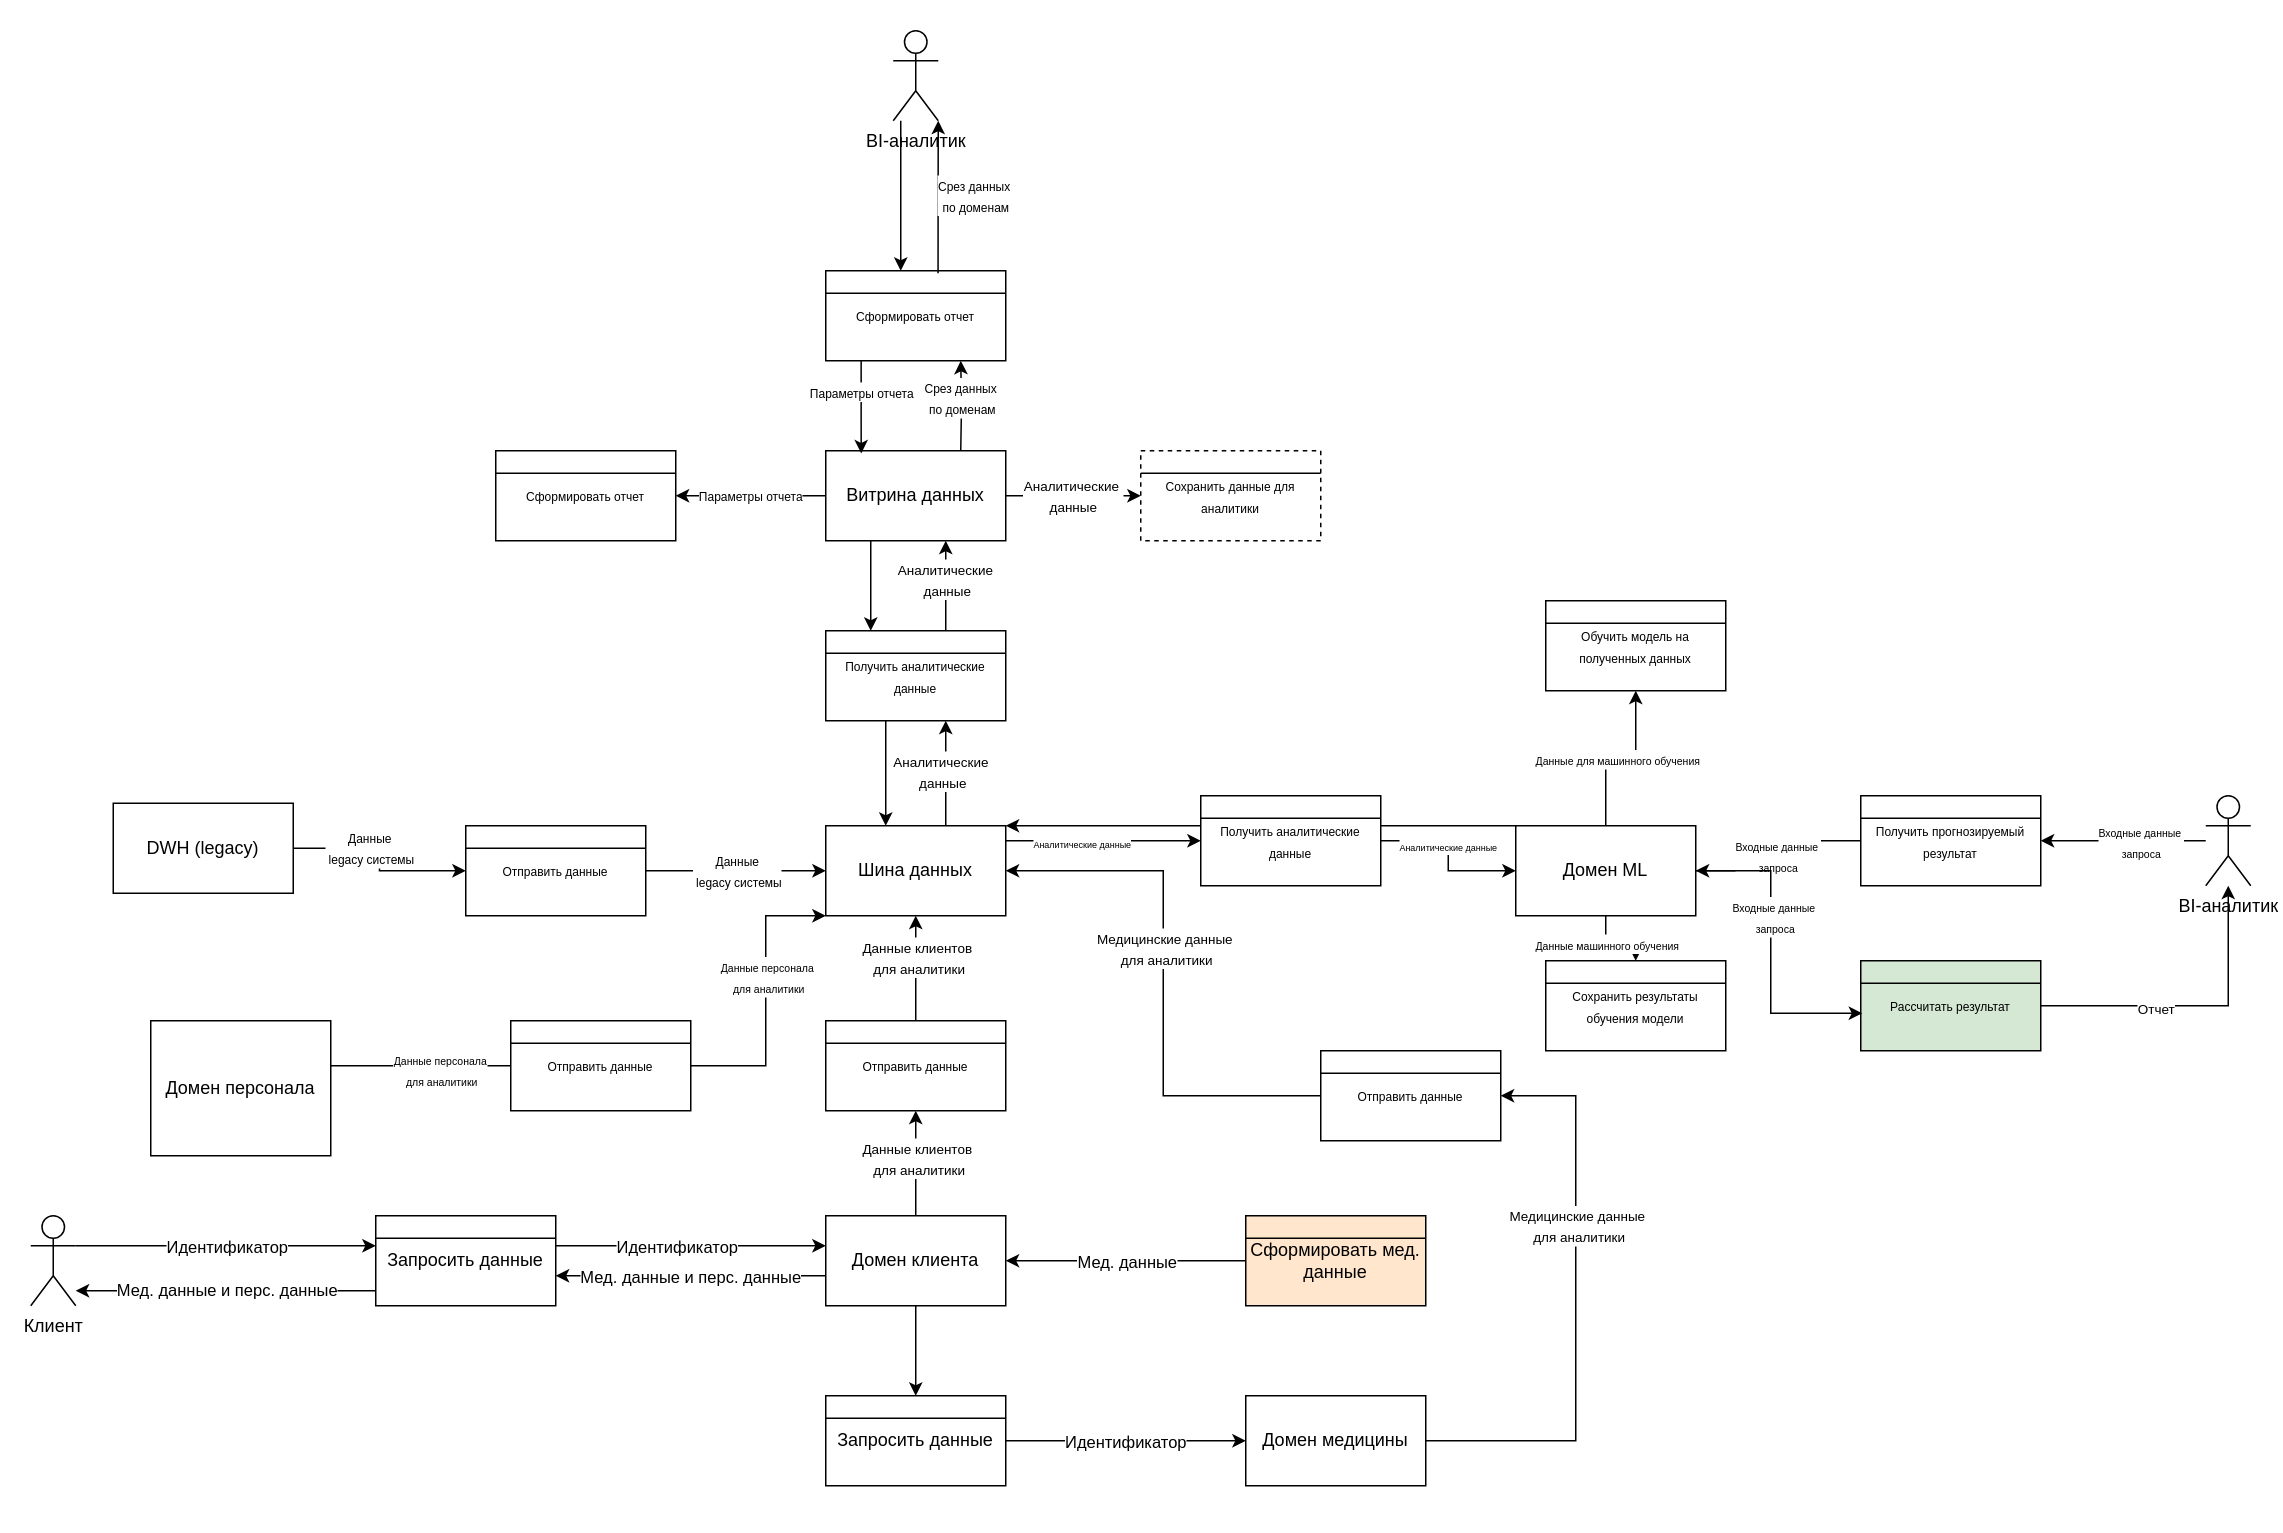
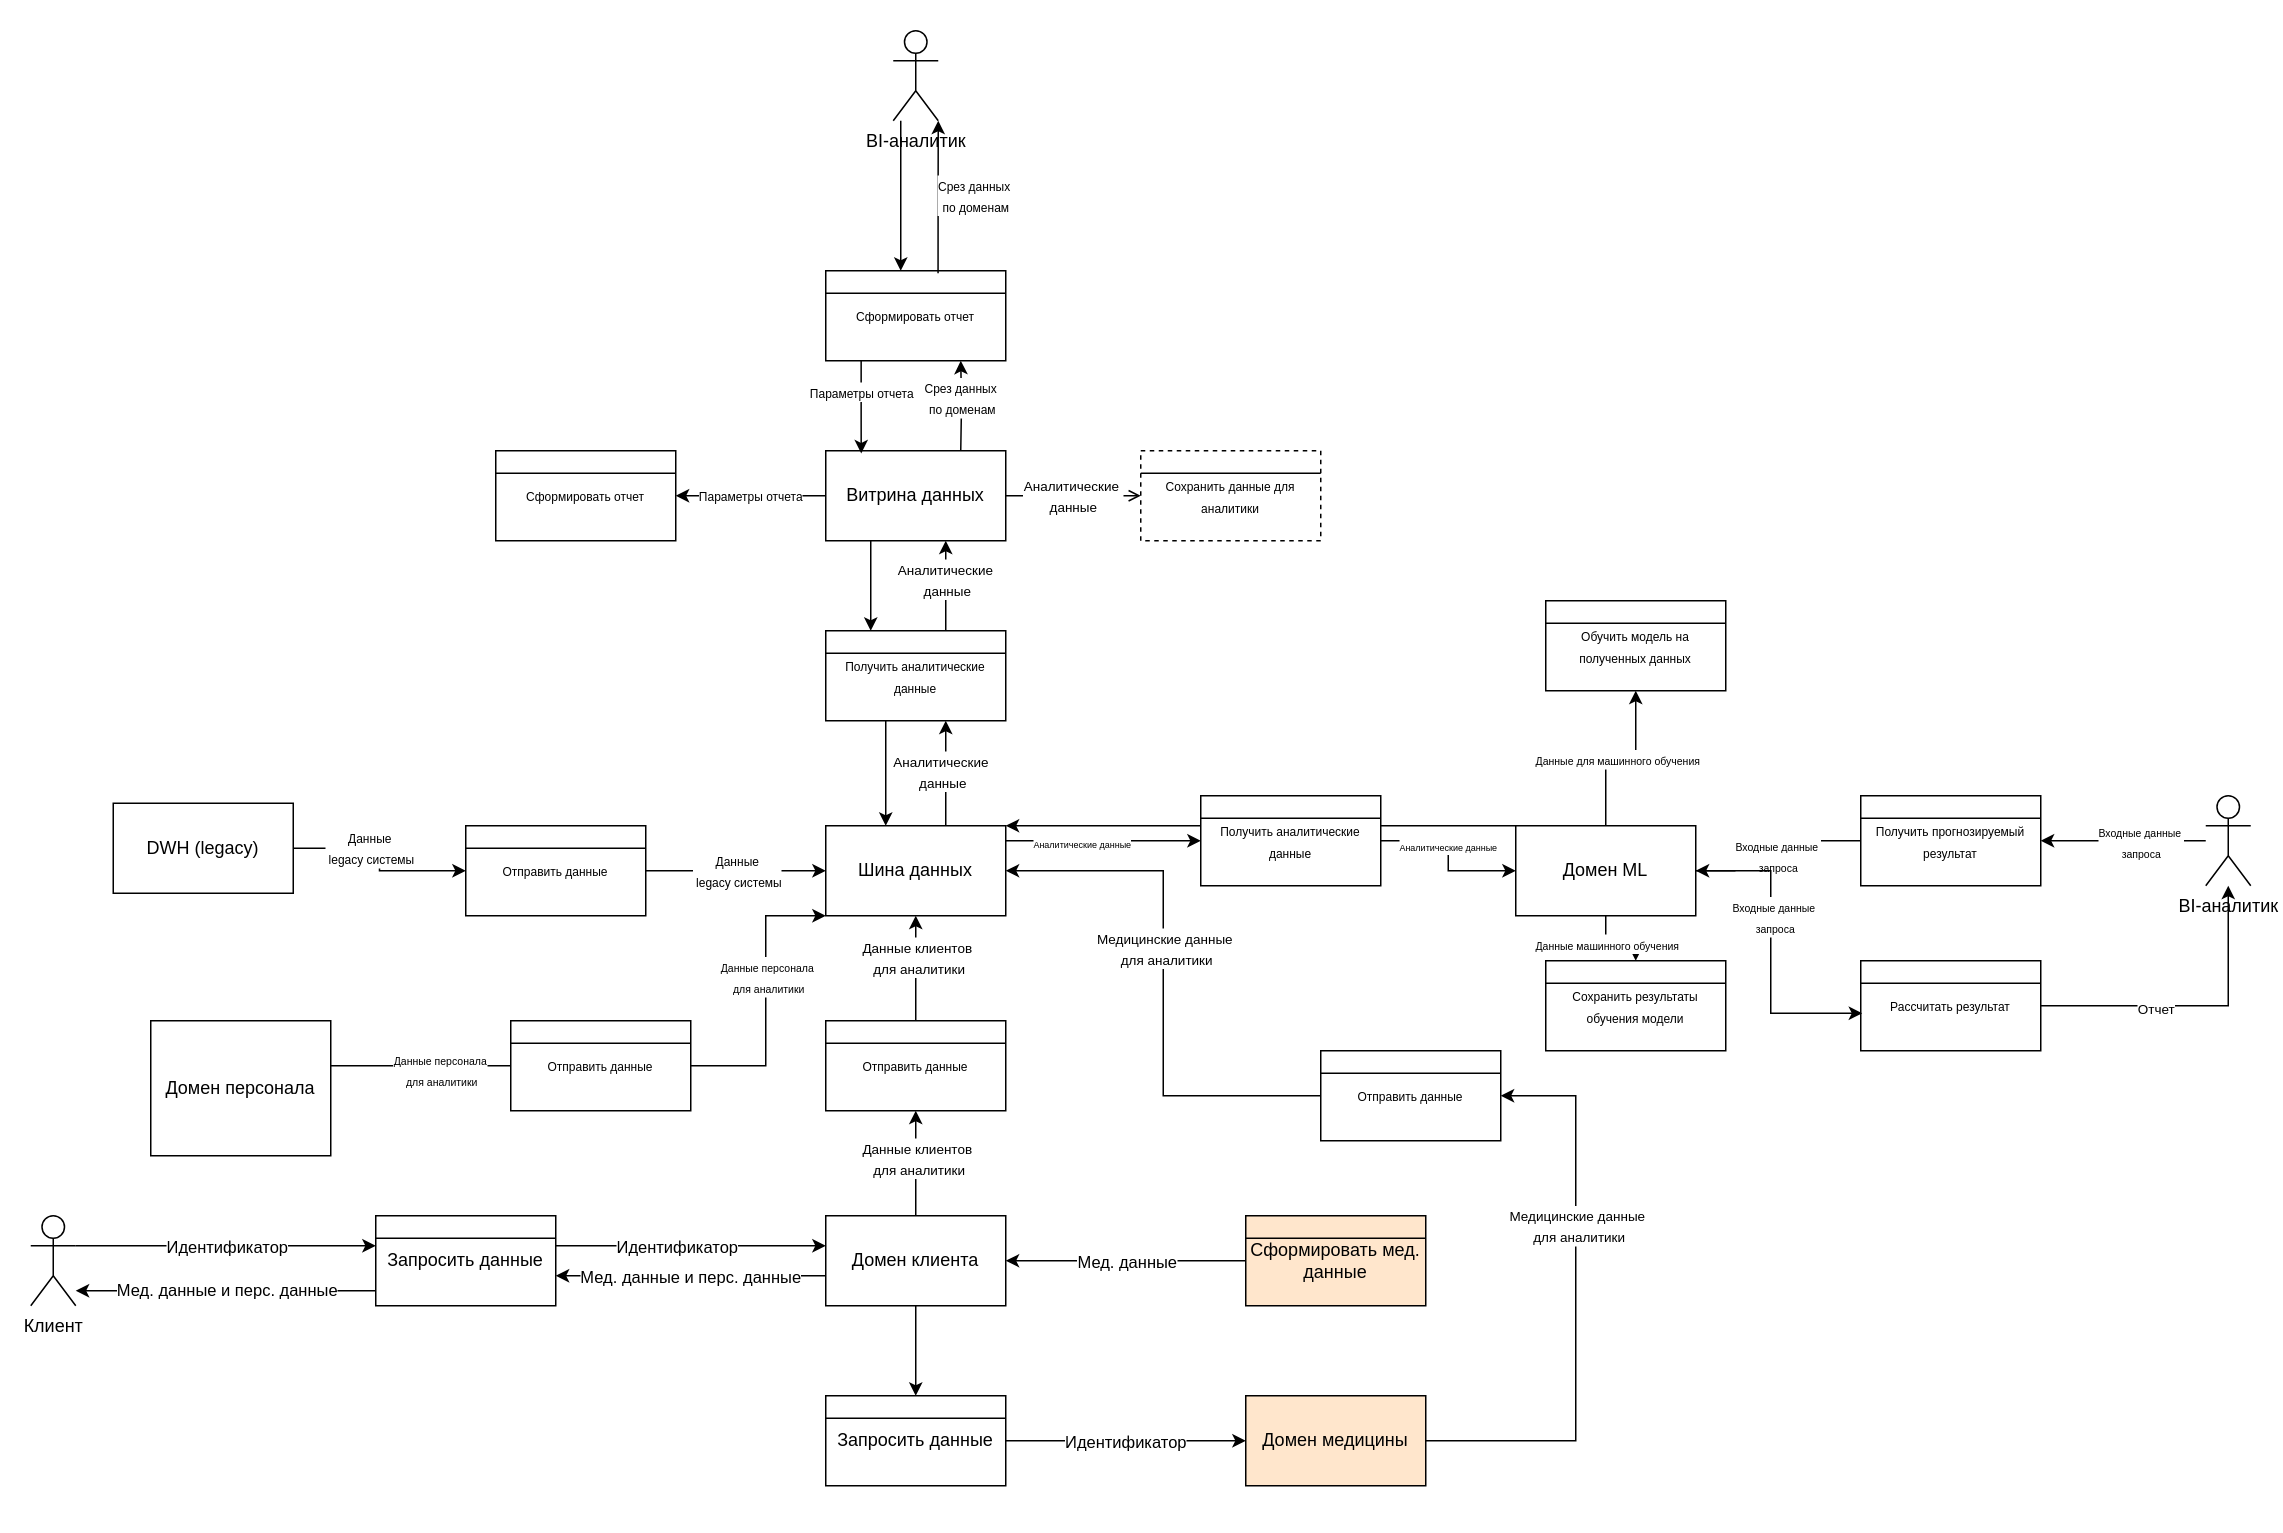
edge "Витрина данных" -> "Сохранить данные для аналитики": arrowhead classic -> open
node "Рассчитать результат": fillcolor #d5e8d4 -> #ffffff
node "Домен медицины": fillcolor #ffffff -> #ffe6cc
